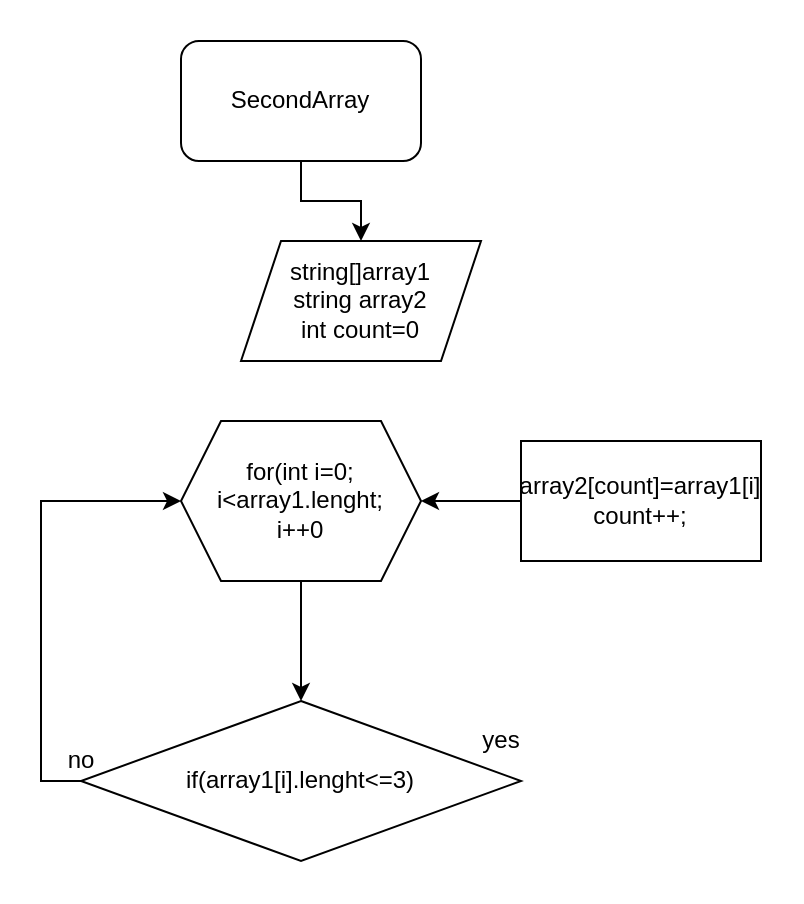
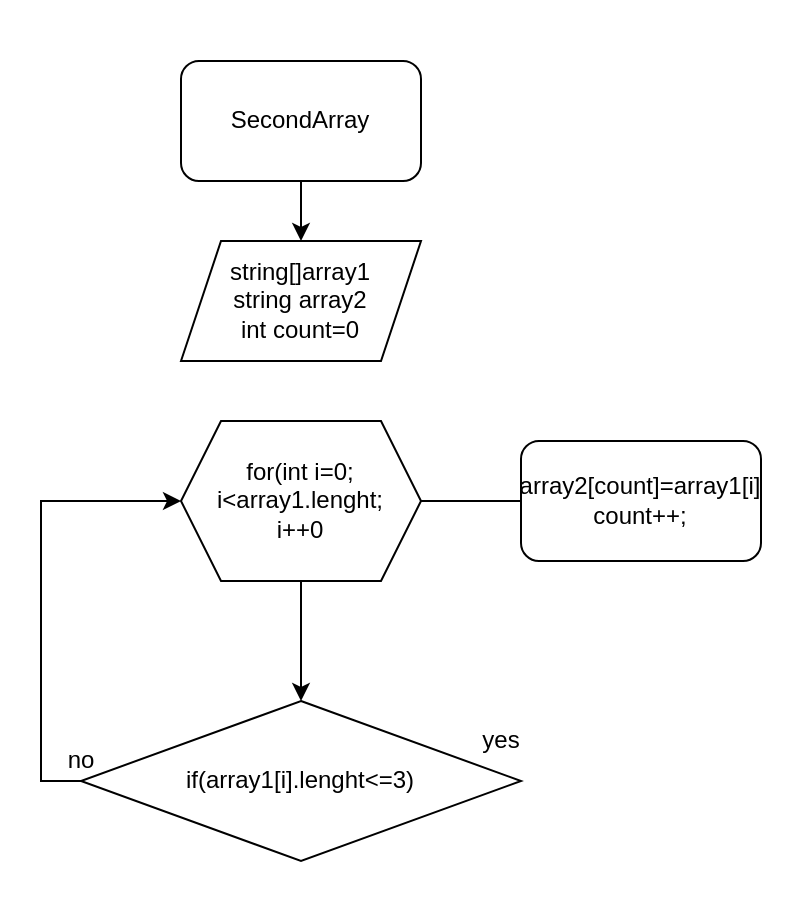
node "SecondArray": moved (301, 101) -> (301, 121)
node "string[]array1 string array2 int count=0": moved (361, 301) -> (301, 301)
edge "array2[count]=array1[i] count++;" -> "for(int i=0; i<array1.lenght; i++0": arrowhead classic -> none
node "array2[count]=array1[i] count++;": shape rectangle -> rounded rectangle
